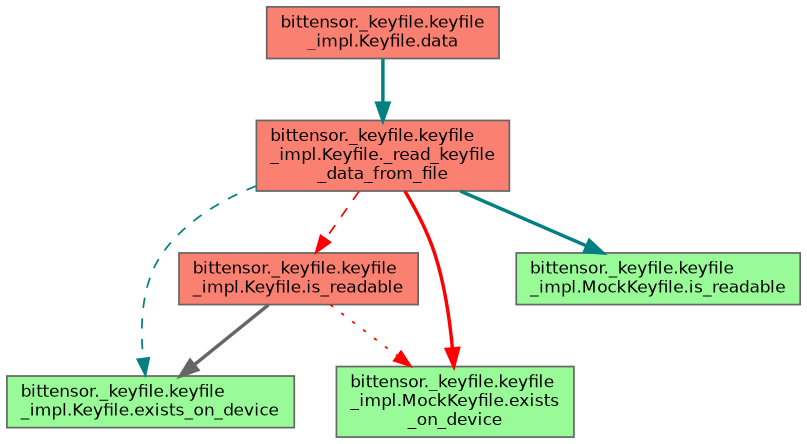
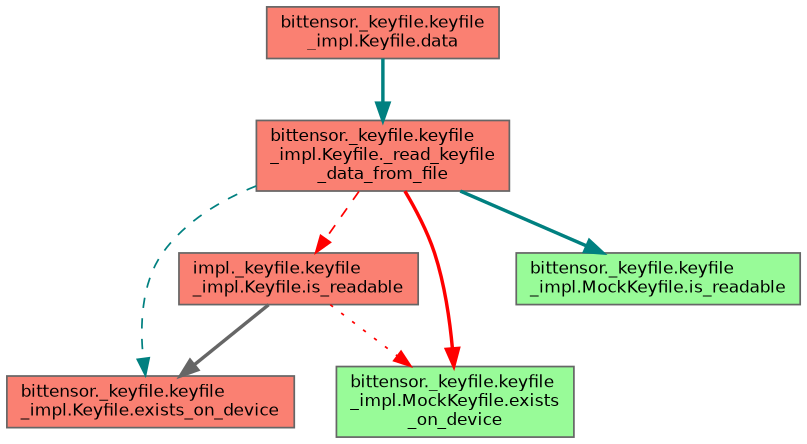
node "bittensor._keyfile.keyfile _impl.Keyfile.is_readable": label "bittensor._keyfile.keyfile _impl.Keyfile.is_readable" -> "impl._keyfile.keyfile _impl.Keyfile.is_readable"
node "bittensor._keyfile.keyfile _impl.Keyfile.exists_on_device": fillcolor palegreen -> salmon
